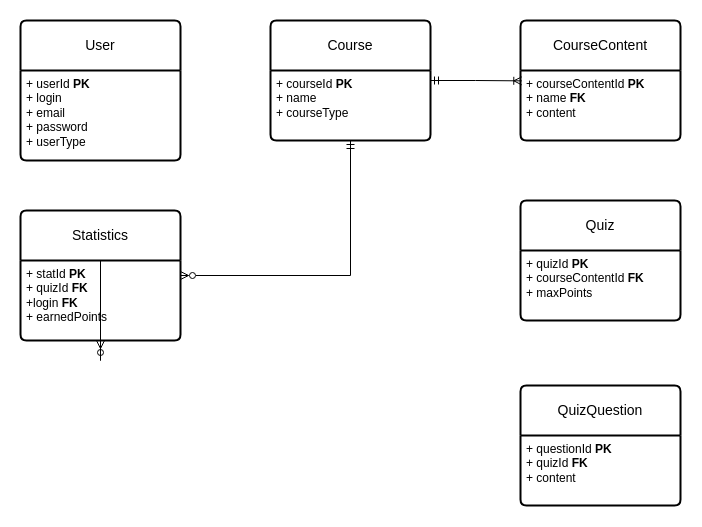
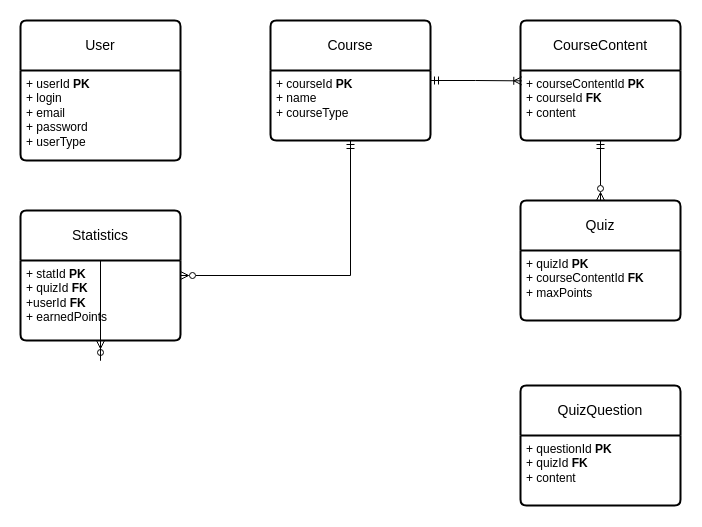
node "+ courseContentId PK + name FK + content": label "+ courseContentId PK + name FK + content" -> "+ courseContentId PK + courseId FK + content"
edge "CourseContent" -- "Quiz": added
node "+ statId PK + quizId FK +login FK + earnedPoints": label "+ statId PK + quizId FK +login FK + earnedPoints" -> "+ statId PK + quizId FK +userId FK + earnedPoints"
